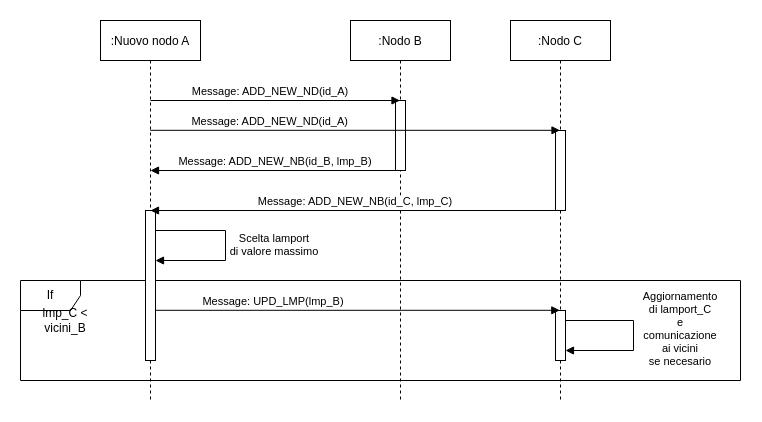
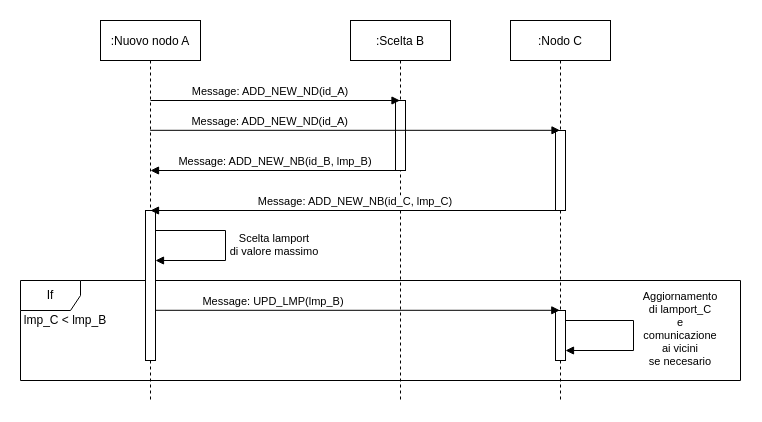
node ":Nodo B": label ":Nodo B" -> ":Scelta B"
node "lmp_C < vicini_B": label "lmp_C < vicini_B" -> "lmp_C < lmp_B"
